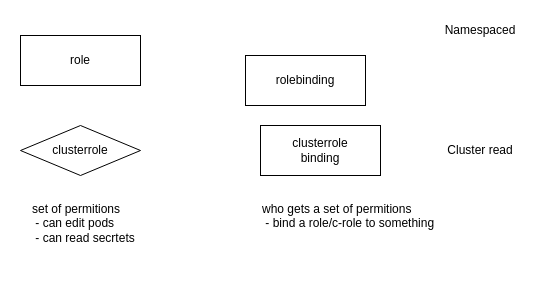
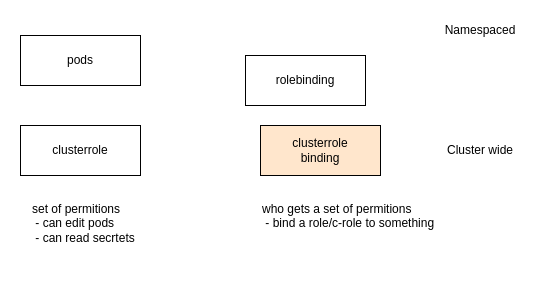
node "role": label "role" -> "pods"
node "clusterrole": shape diamond -> rectangle
node "clusterrole binding": fillcolor #ffffff -> #ffe6cc
node "Cluster read": label "Cluster read" -> "Cluster wide"
